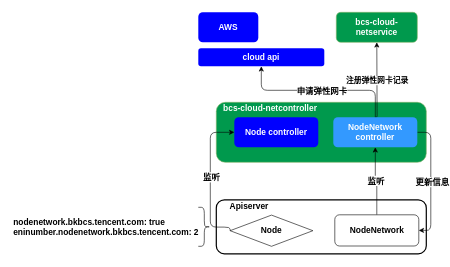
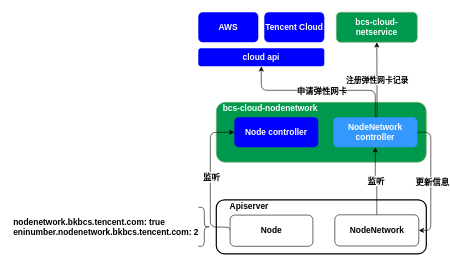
node "Tencent Cloud": added
node "bcs-cloud-netcontroller": label "bcs-cloud-netcontroller" -> "bcs-cloud-nodenetwork"
node "Node": shape diamond -> rounded rectangle
